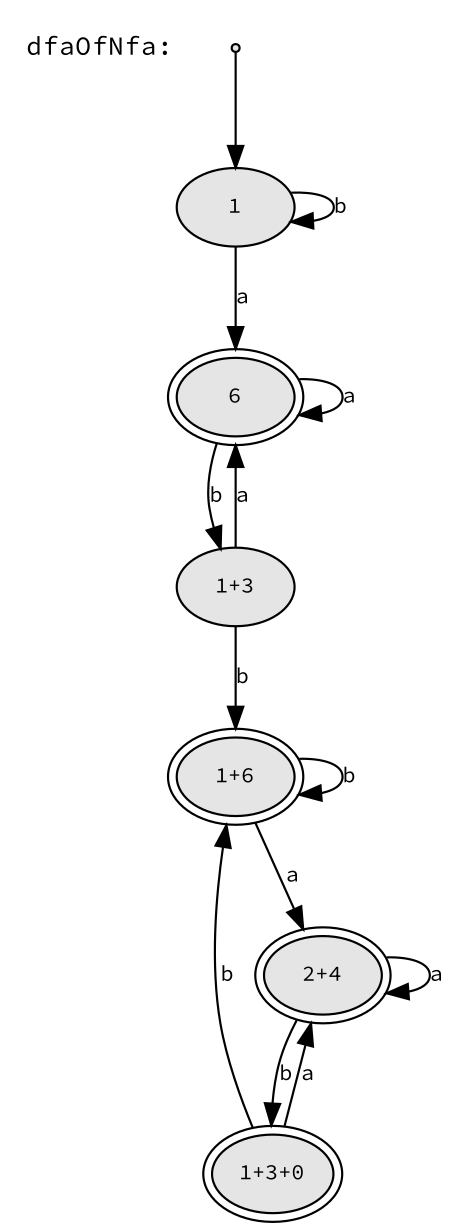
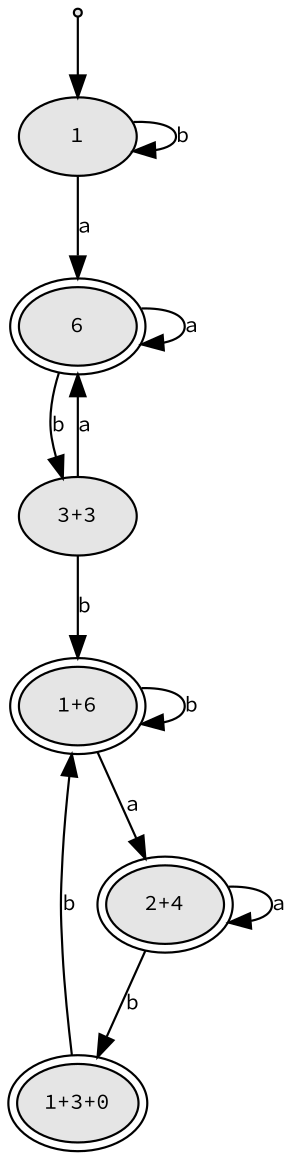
node "dfaOfNfa:": removed
node "1+3": label "1+3" -> "3+3"
edge "1+3+0" -> "2+4": removed, label "a"
